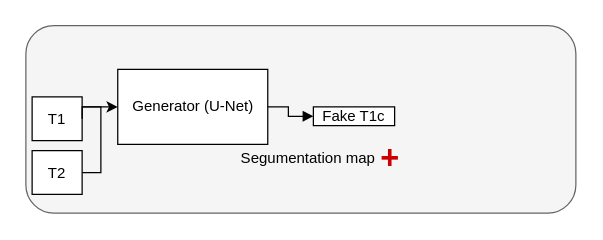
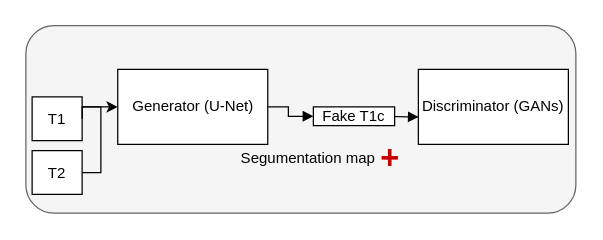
node "Discriminator (GANs)": added
edge "Fake T1c" -> "Discriminator (GANs)": added
